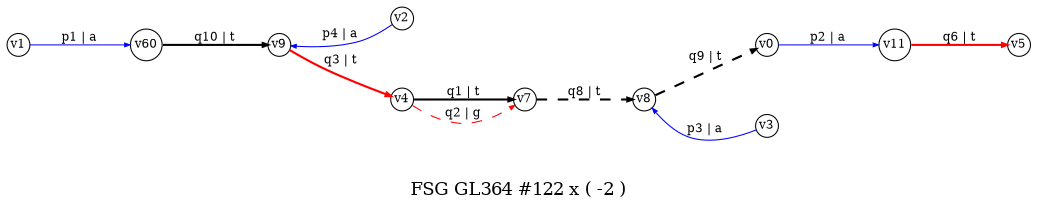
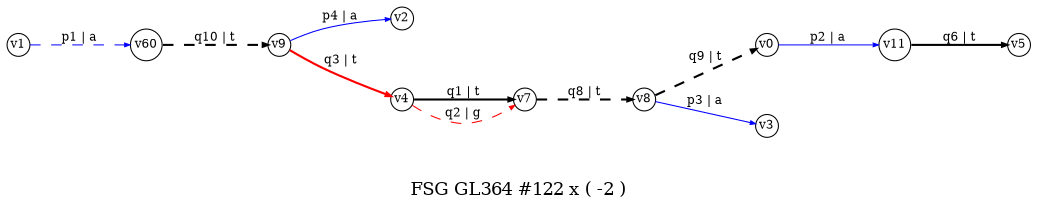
edge "v2" -> "v9": reversed
edge "v1" -> "v60": style solid -> dashed
edge "v60" -> "v9": style solid -> dashed
edge "v11" -> "v5": color red -> black
edge "v3" -> "v8": reversed
